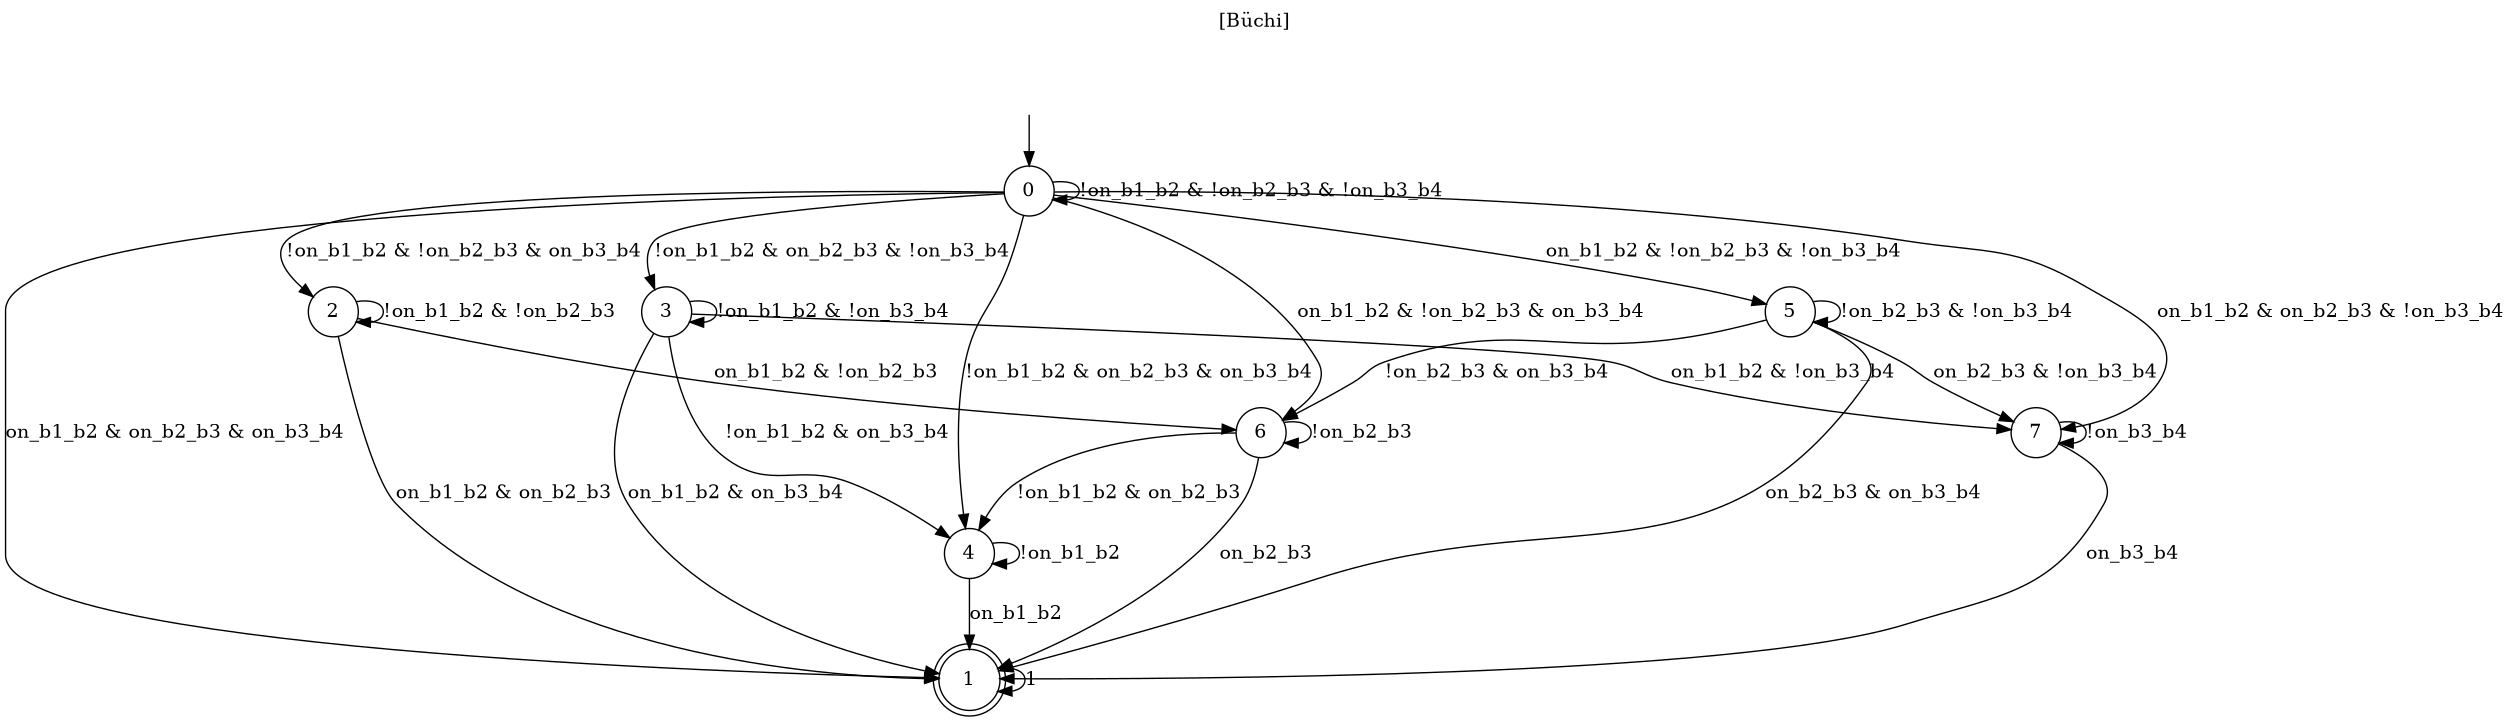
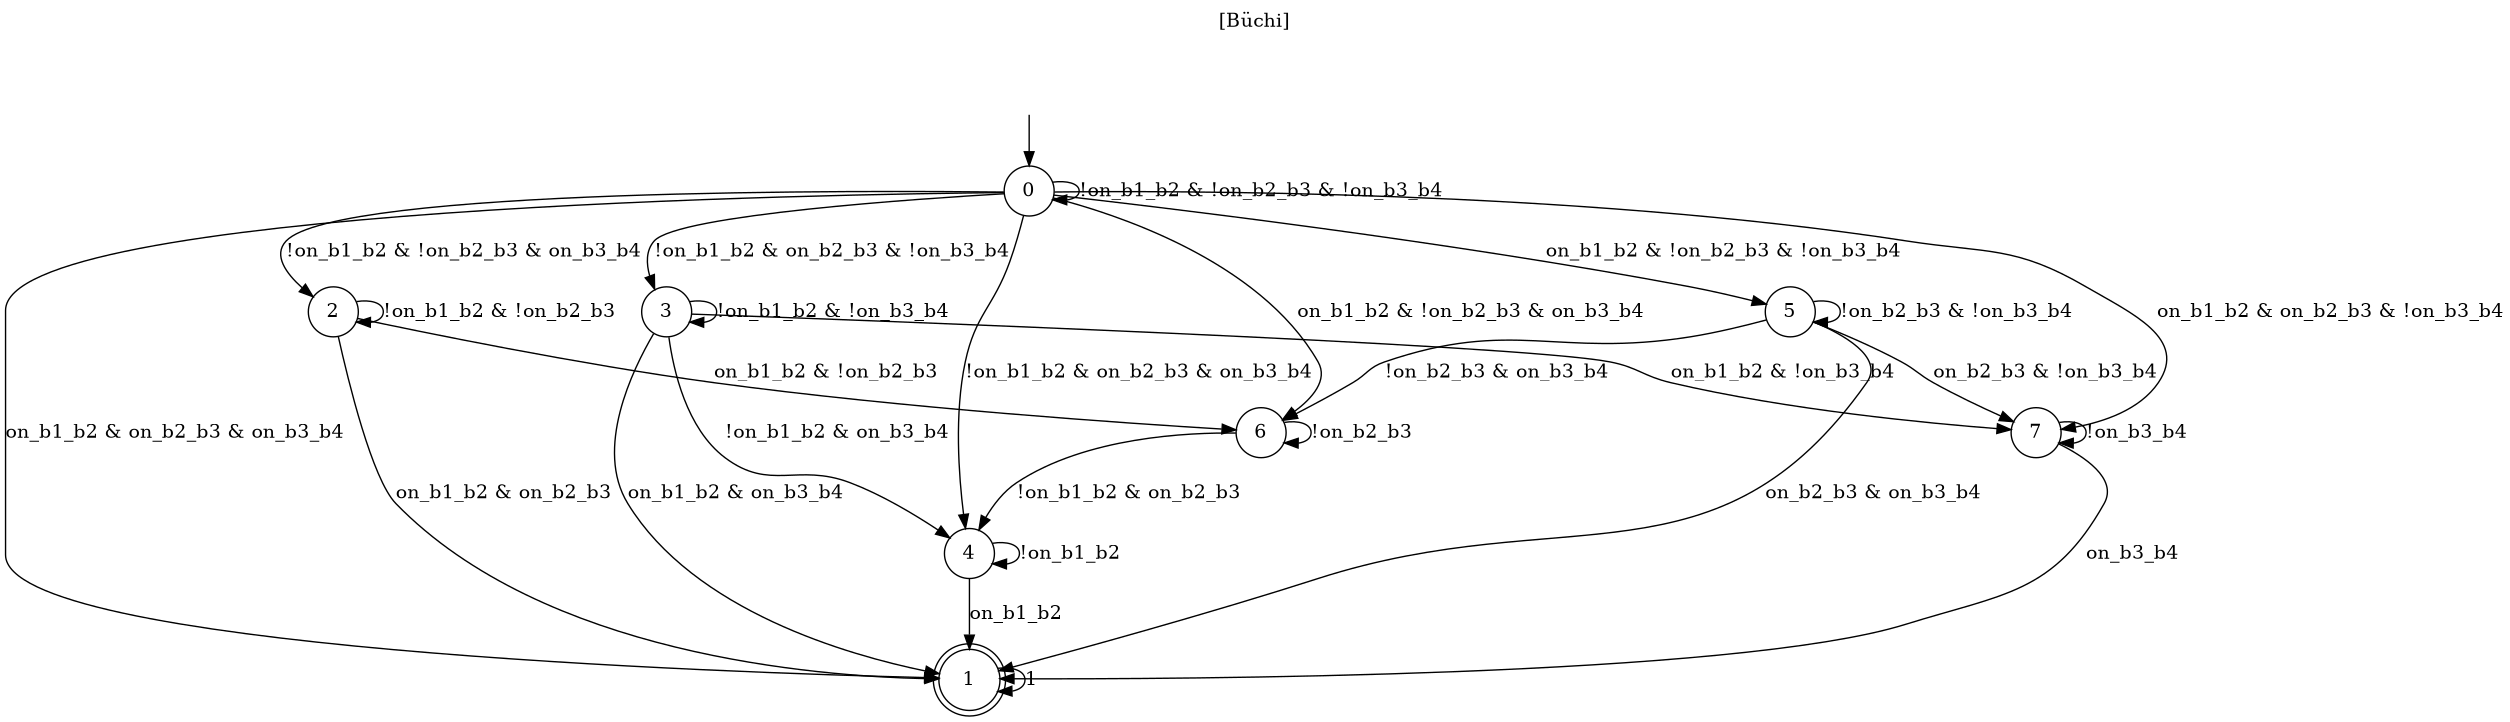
edge "6" -> "1": removed, label "on_b2_b3"
